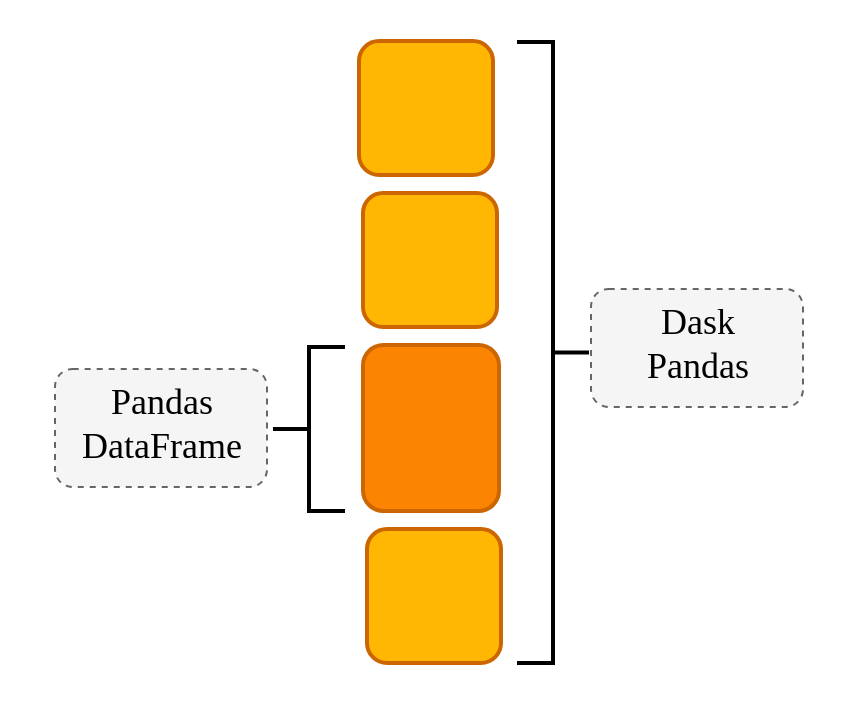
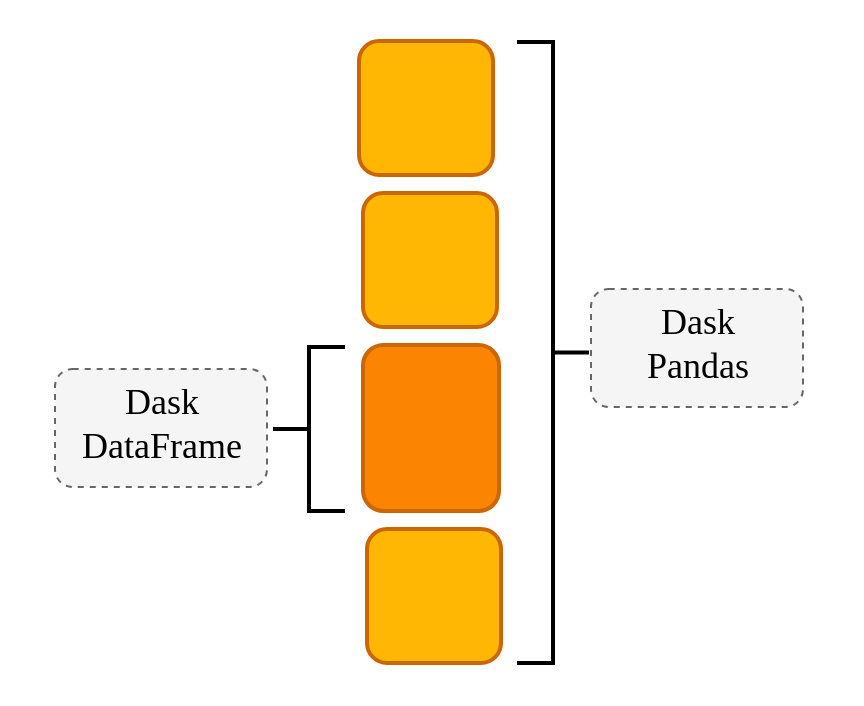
node "Pandas DataFrame": label "Pandas DataFrame" -> "Dask DataFrame"
